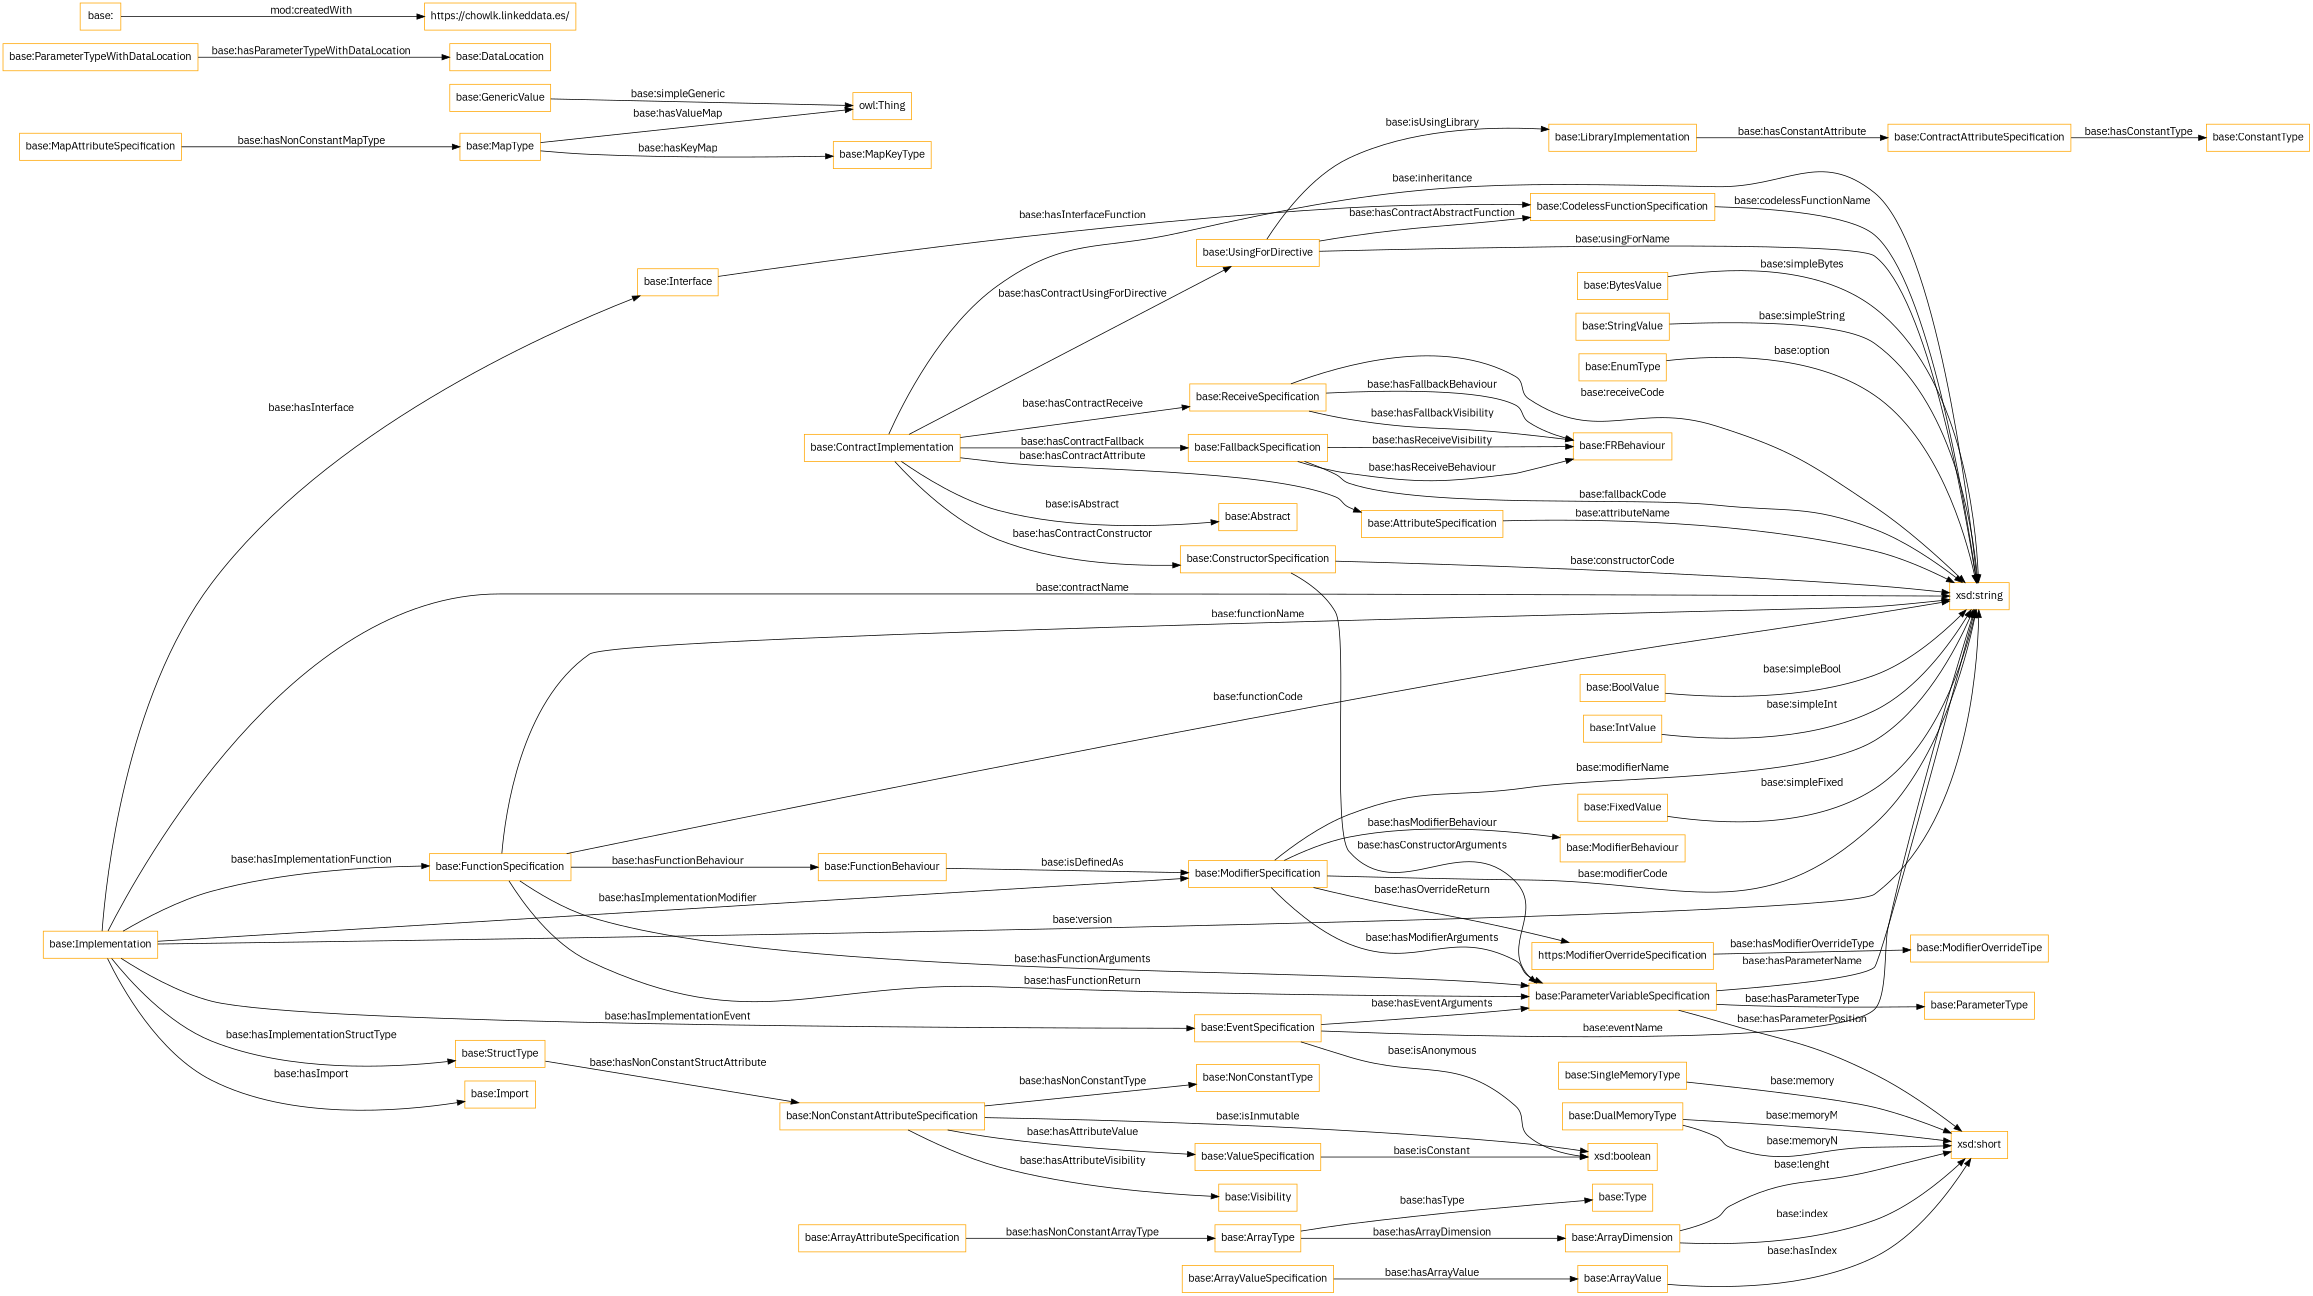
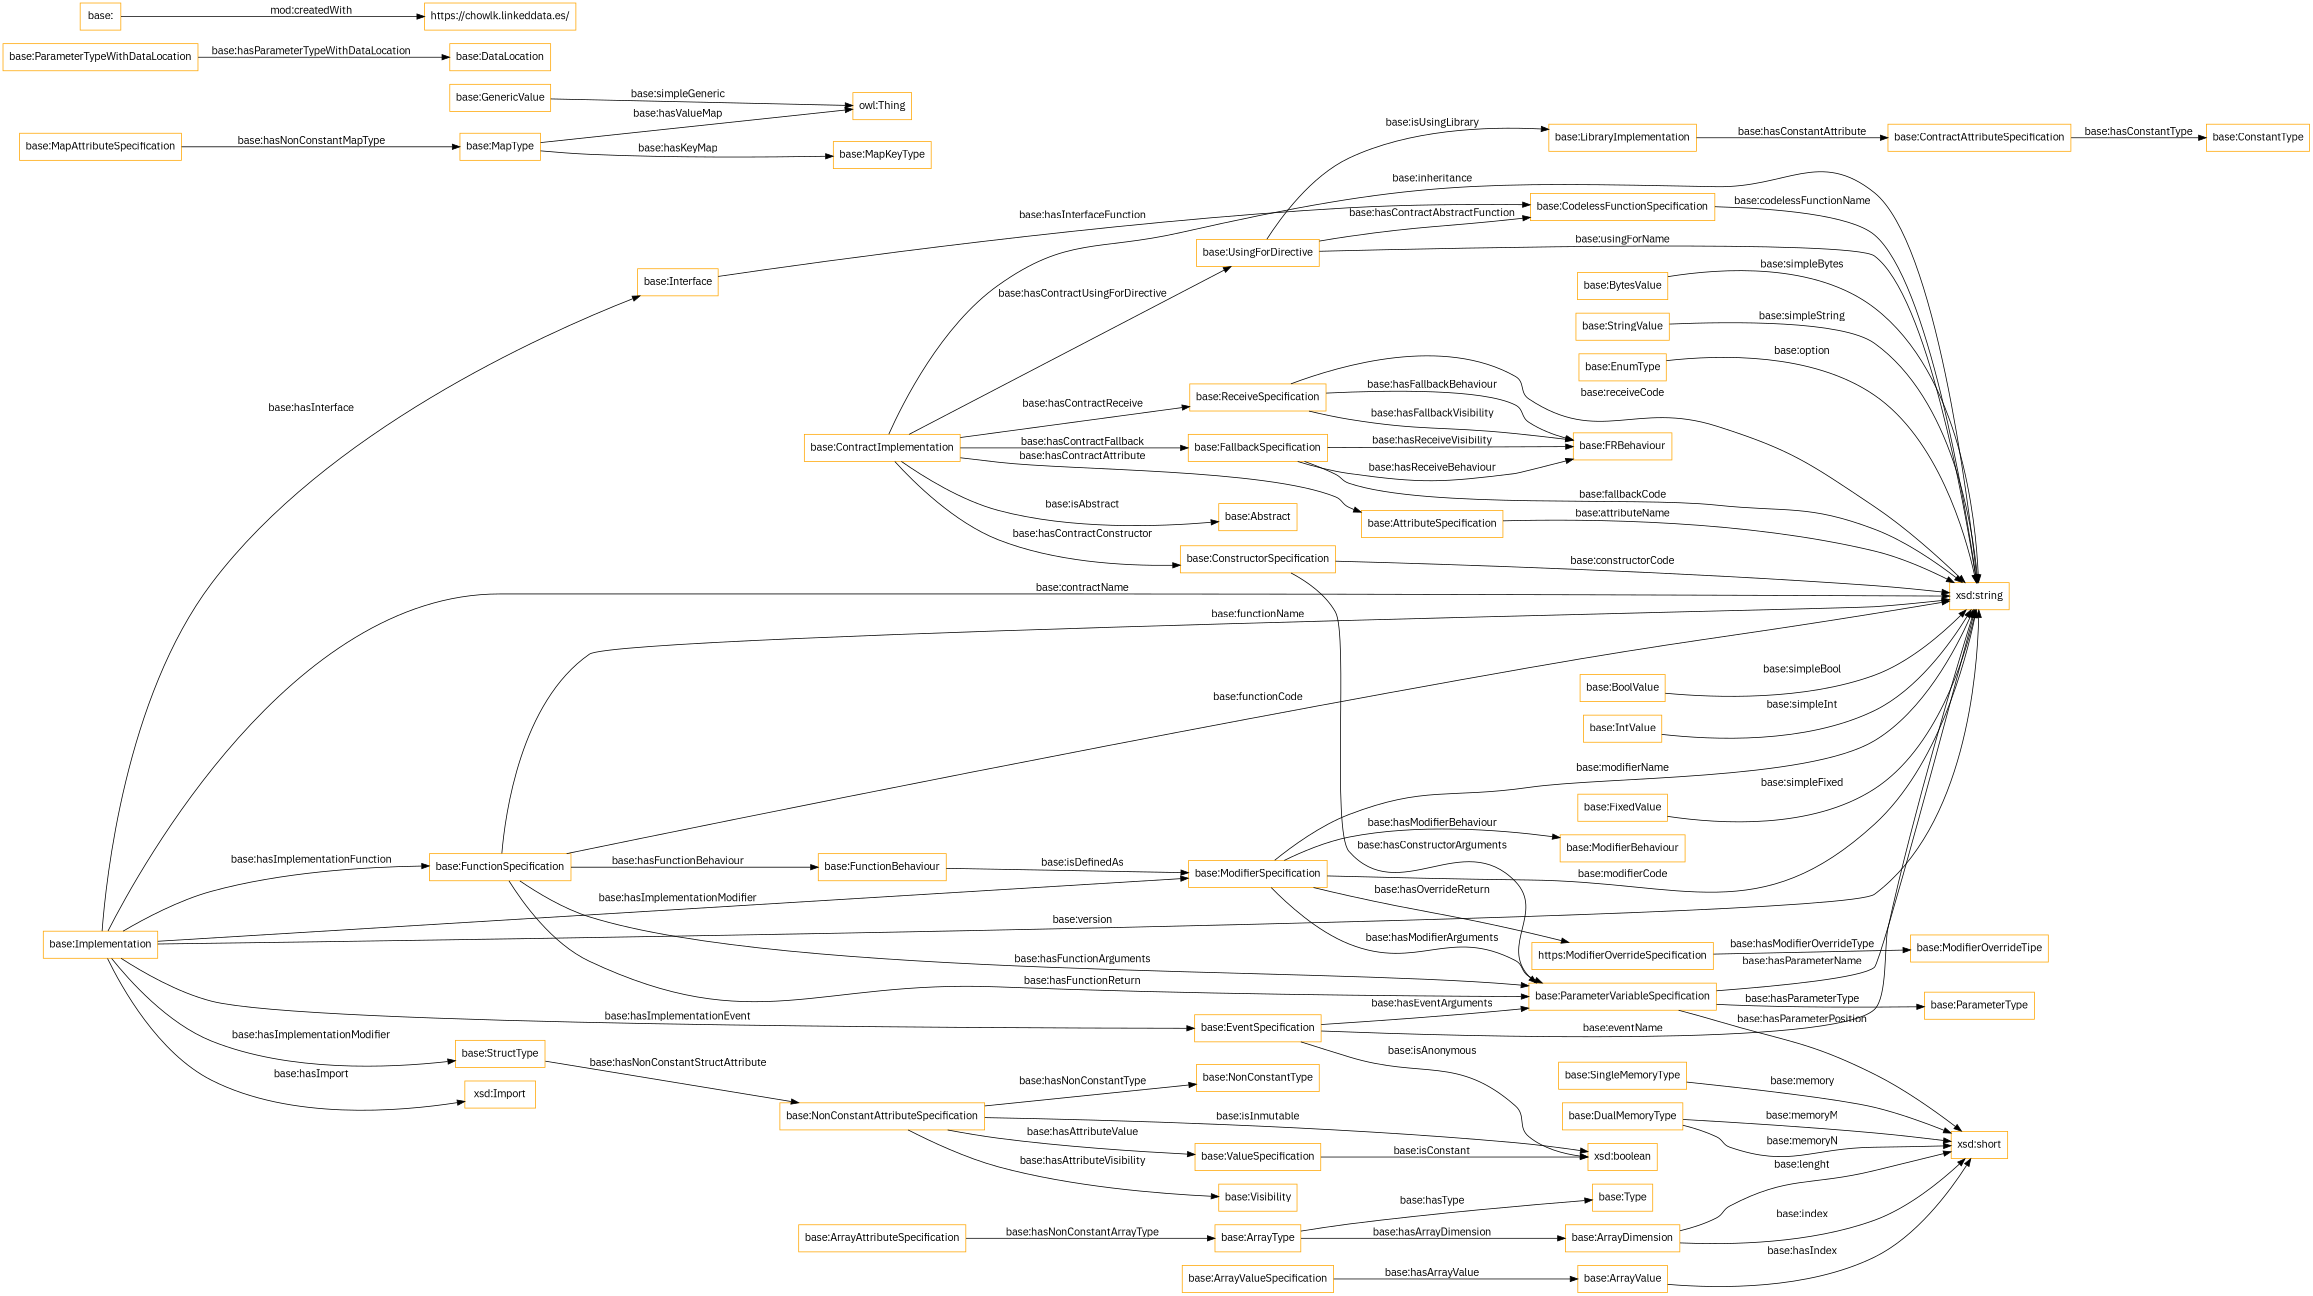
edge "base:Implementation" -> "base:StructType": label "base:hasImplementationStructType" -> "base:hasImplementationModifier"
node "base:Import": label "base:Import" -> "xsd:Import"
